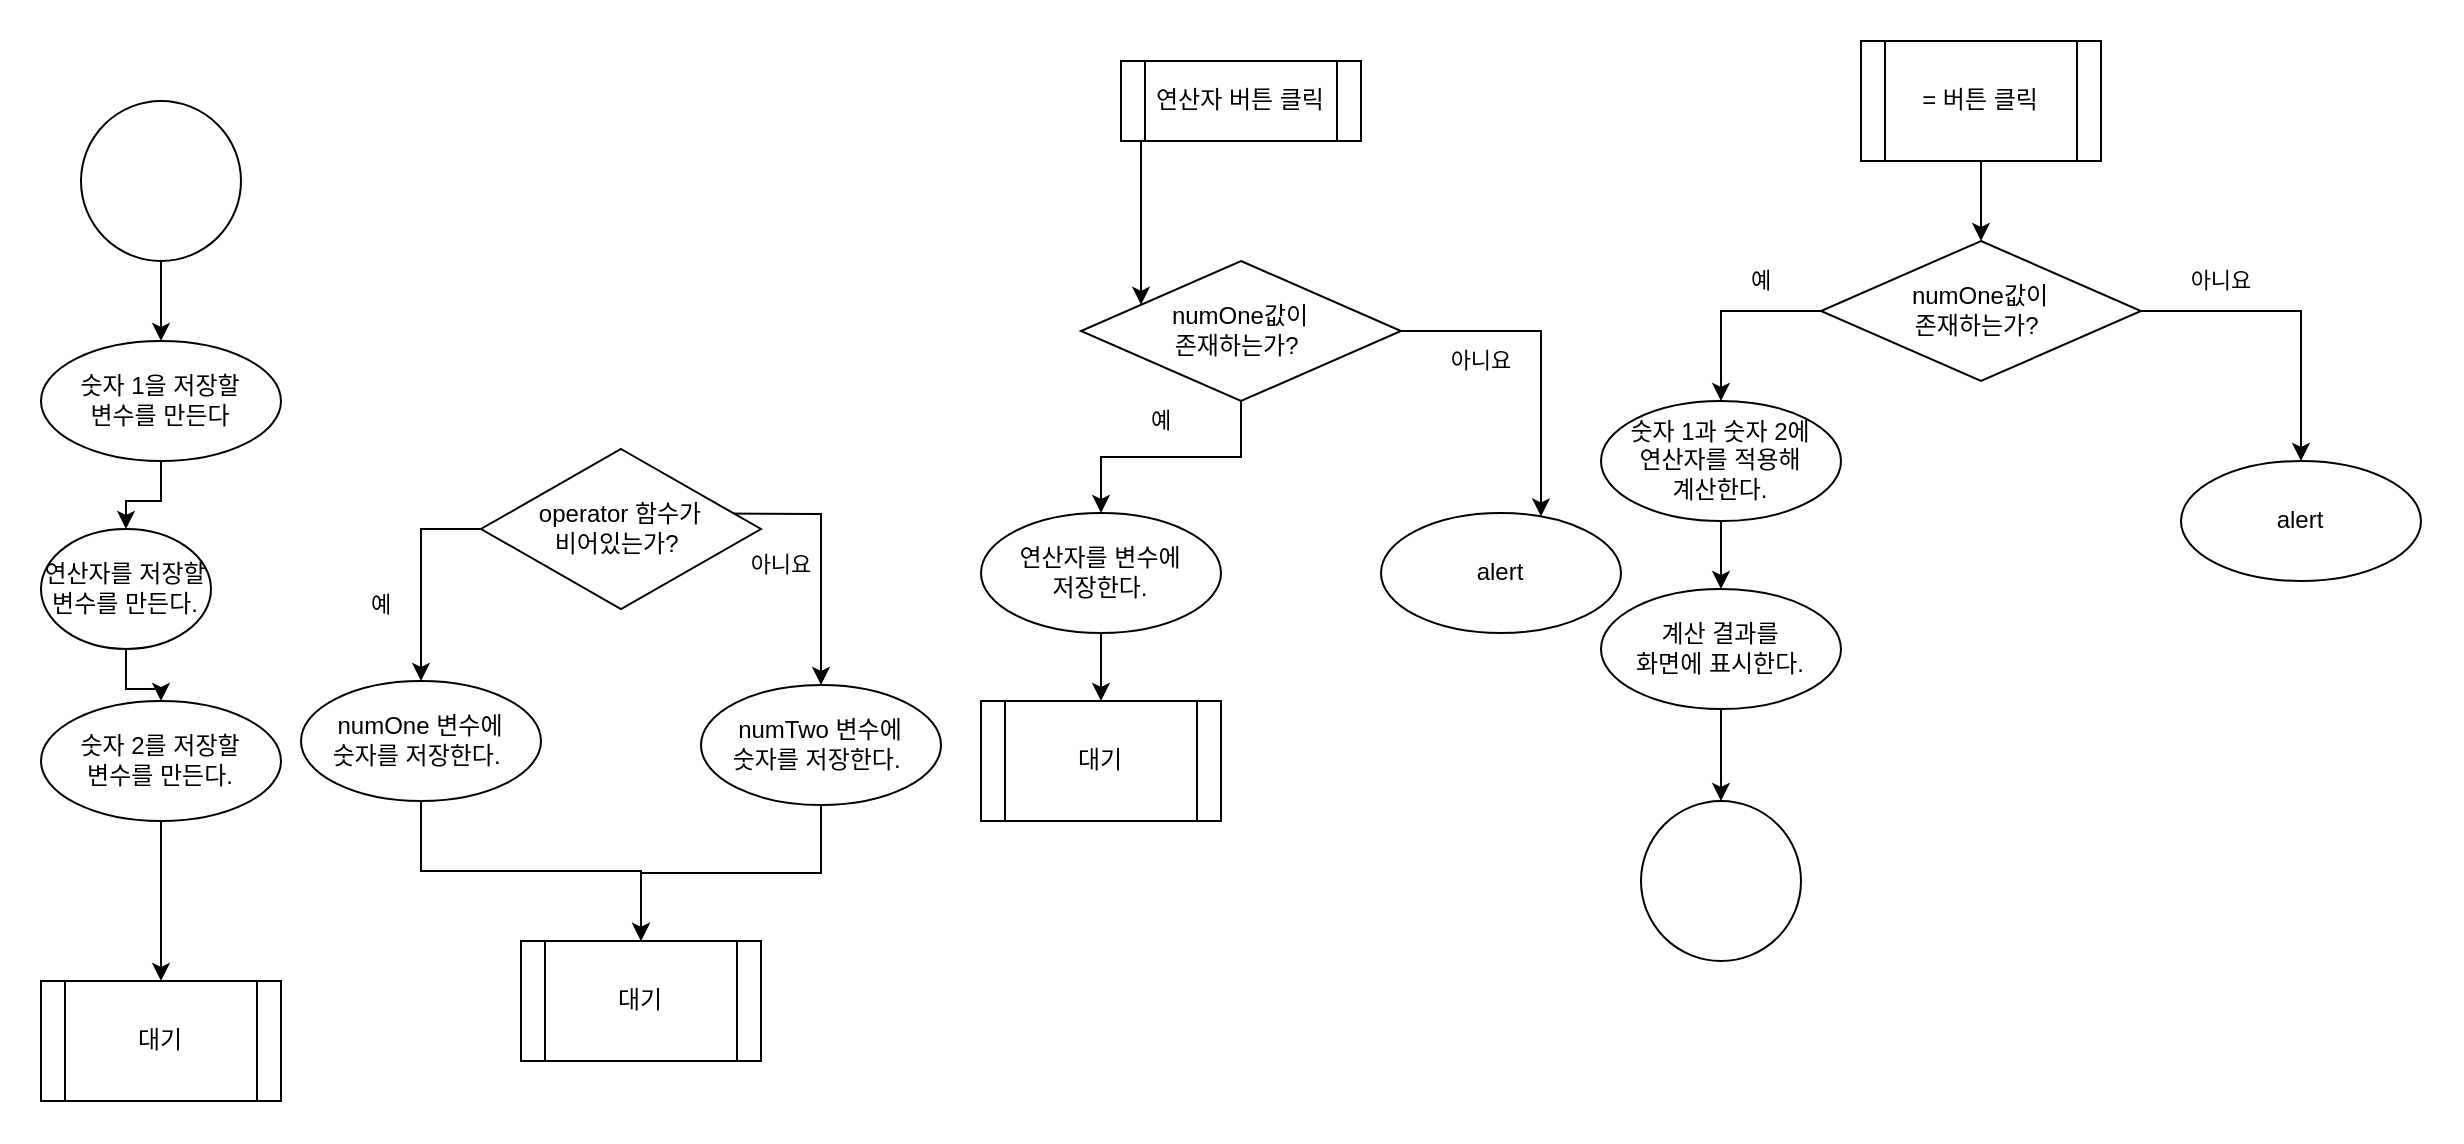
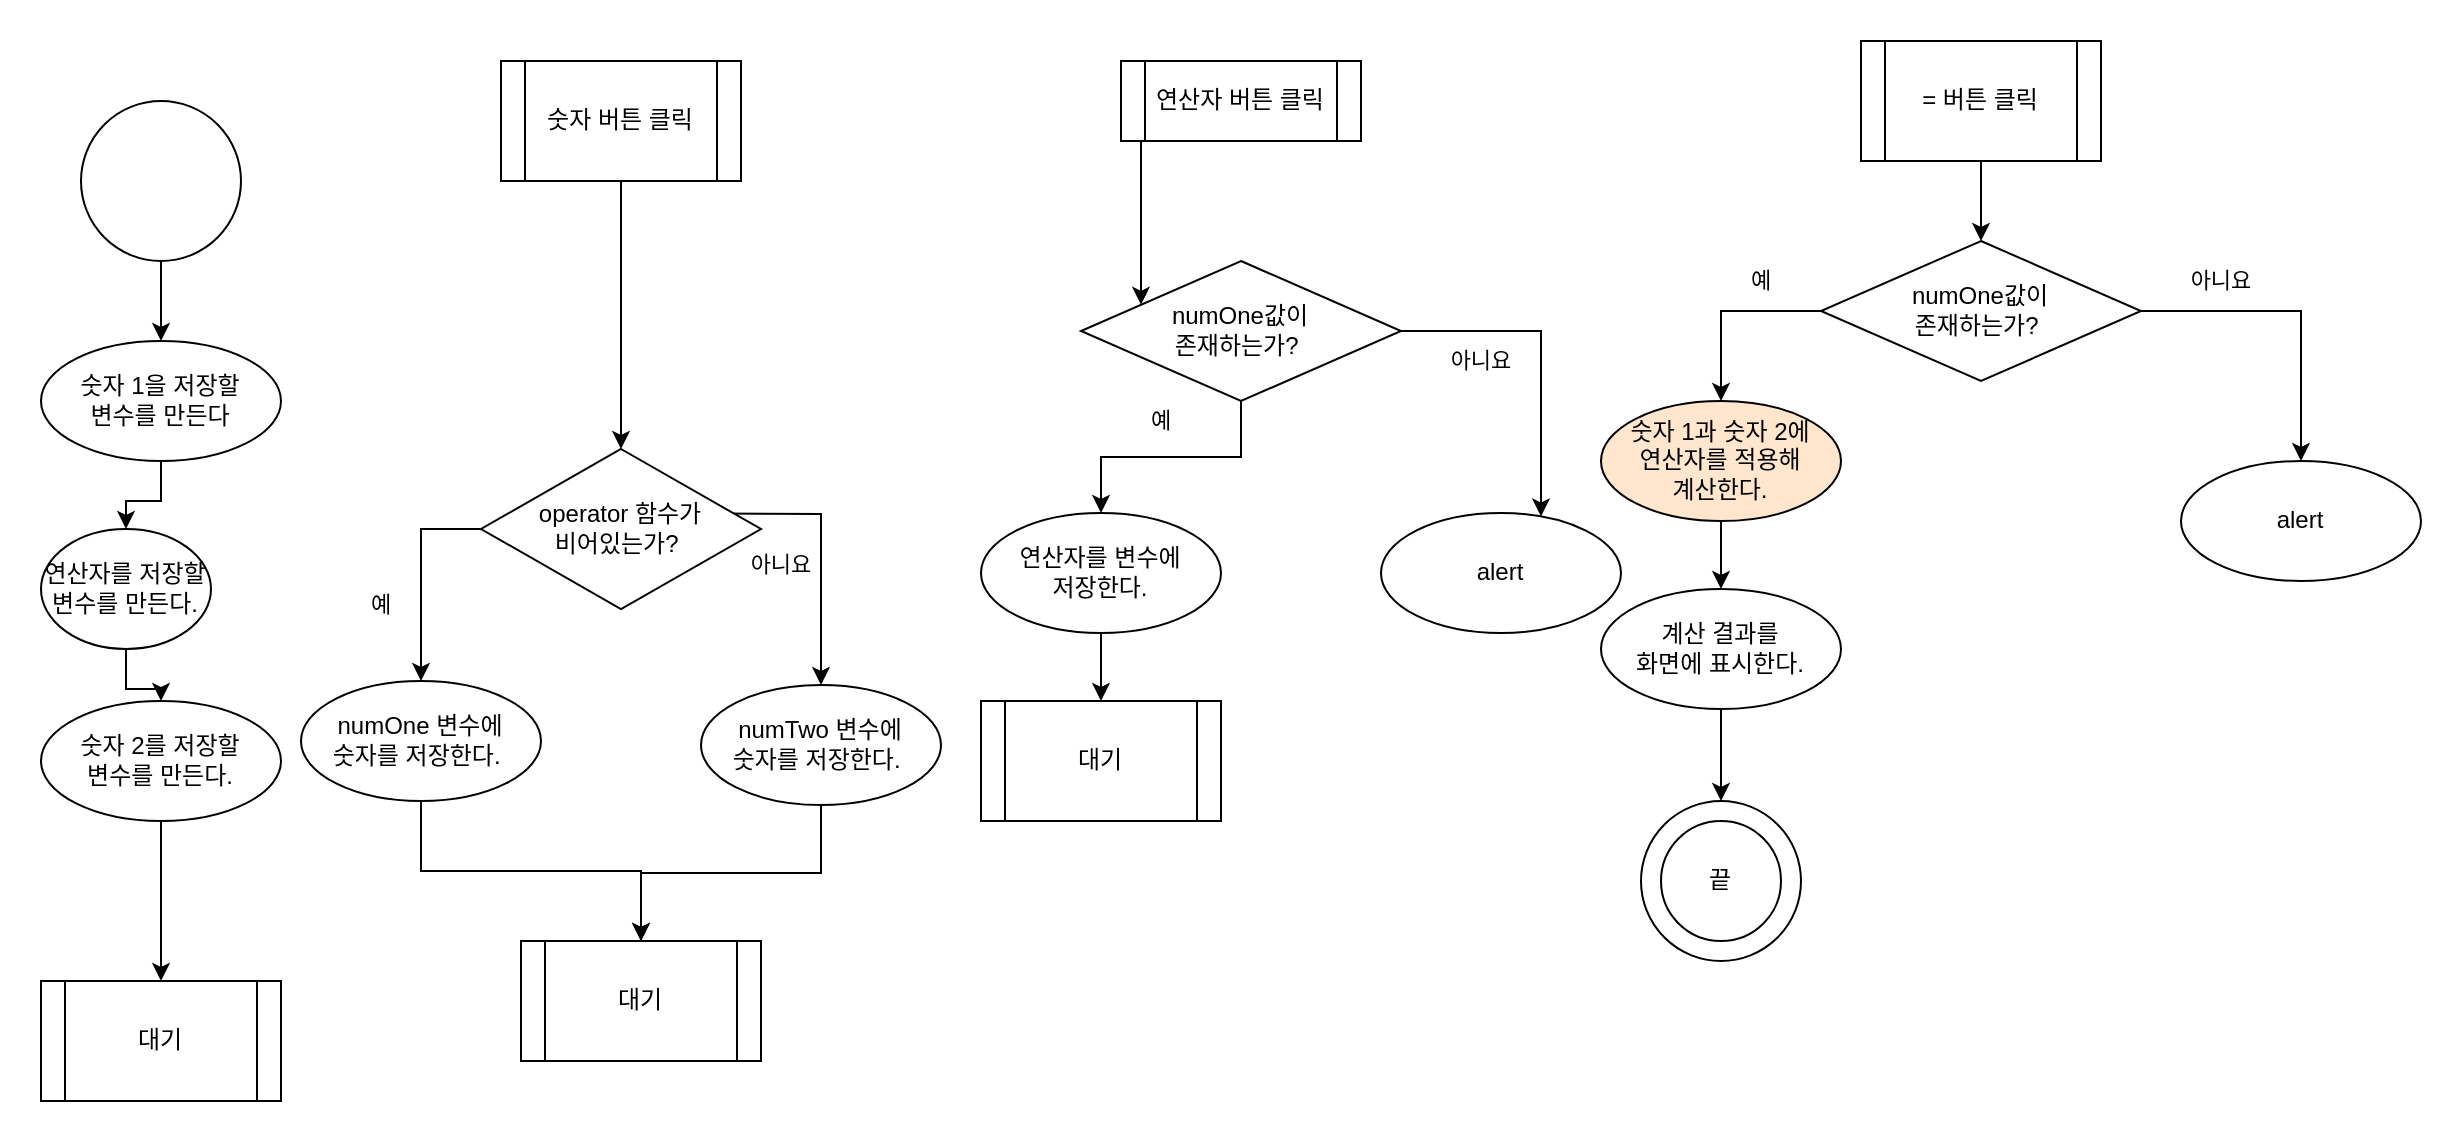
node "숫자 버튼 클릭": added
edge "숫자 버튼 클릭" -> "operator 함수가 비어있는가?": added
node "숫자 1과 숫자 2에 연산자를 적용해 계산한다.": fillcolor #ffffff -> #ffe6cc
node "끝": added
